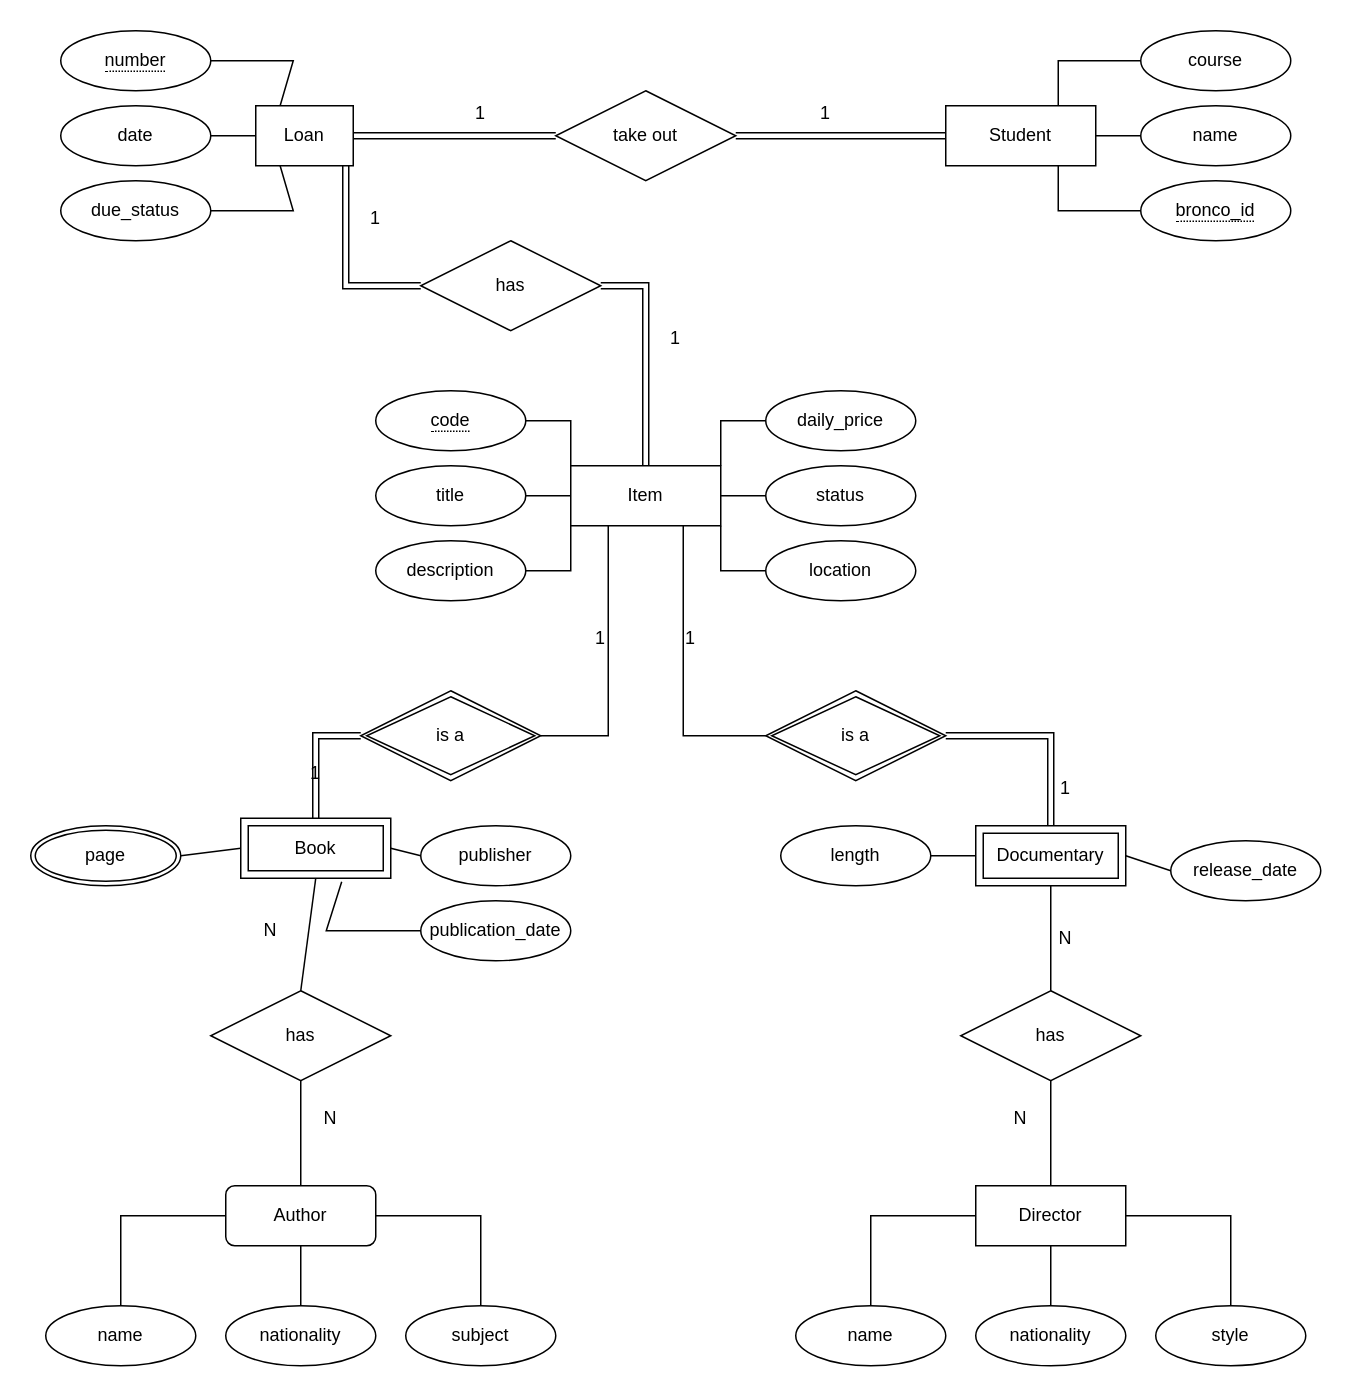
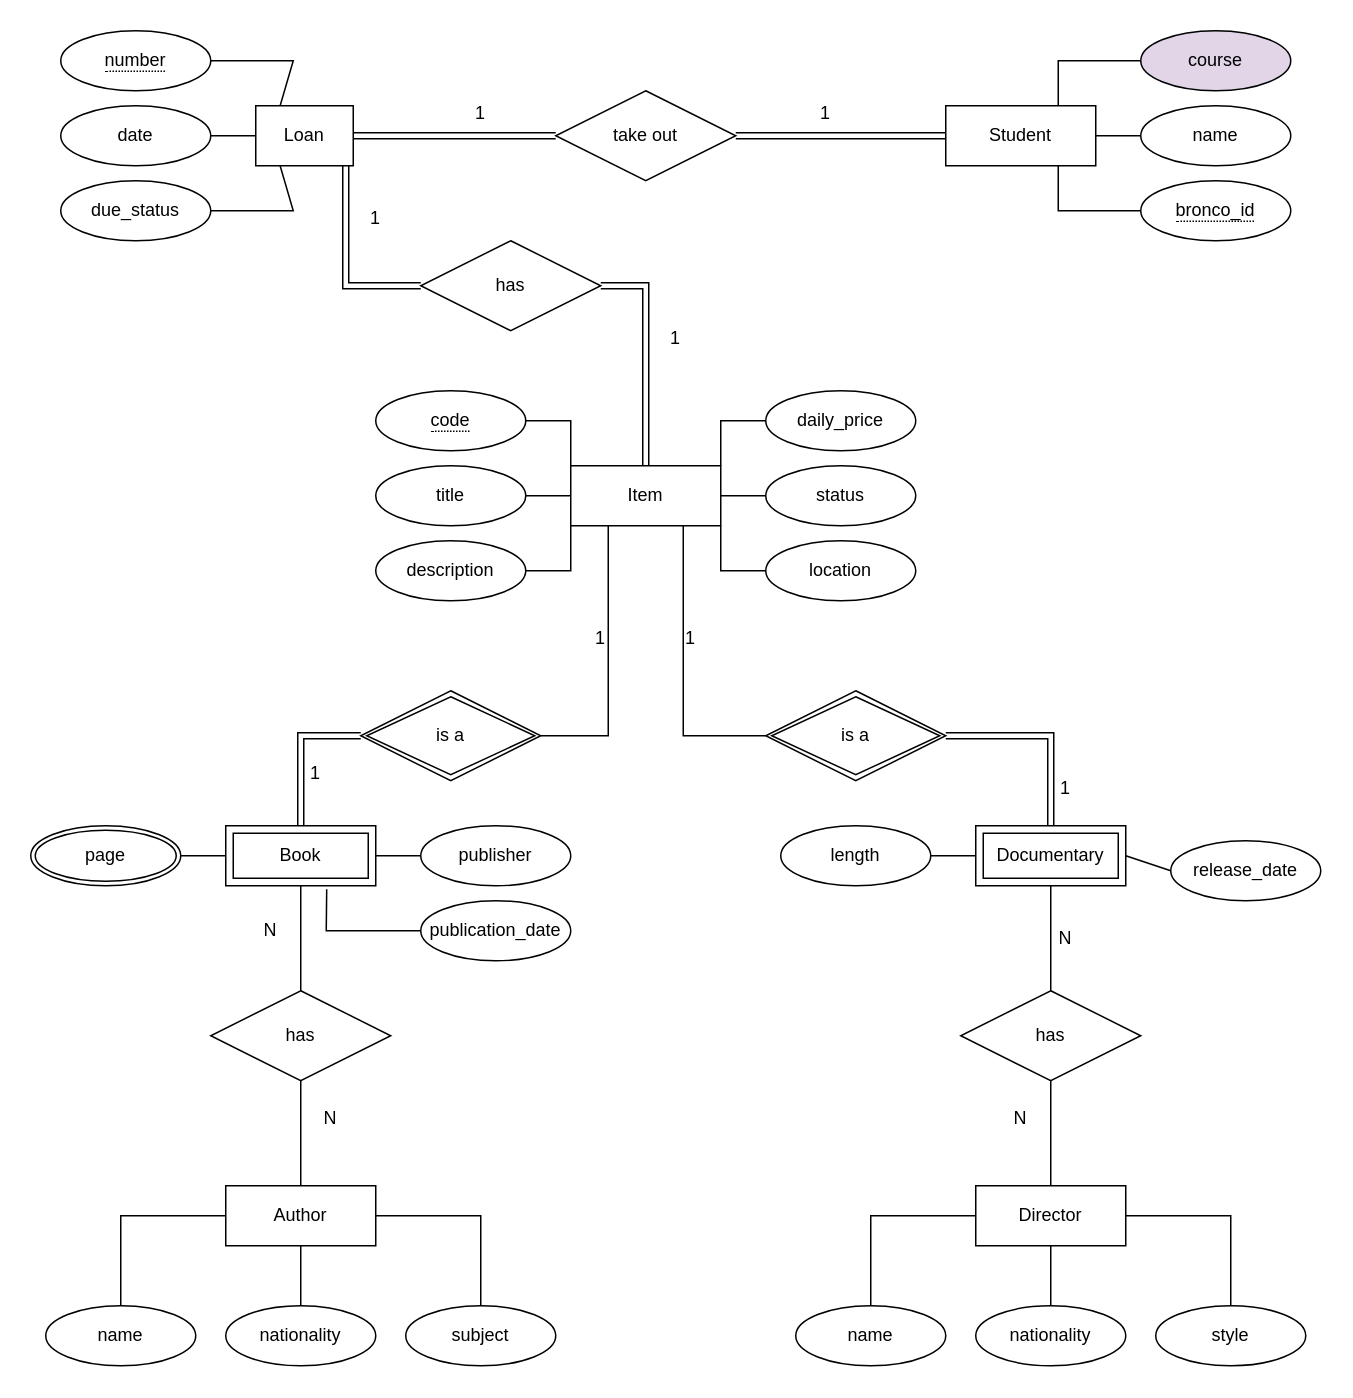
node "course": fillcolor #ffffff -> #e1d5e7
node "Book": moved (316, 848) -> (301, 856)
node "Author": shape rounded rectangle -> rectangle
